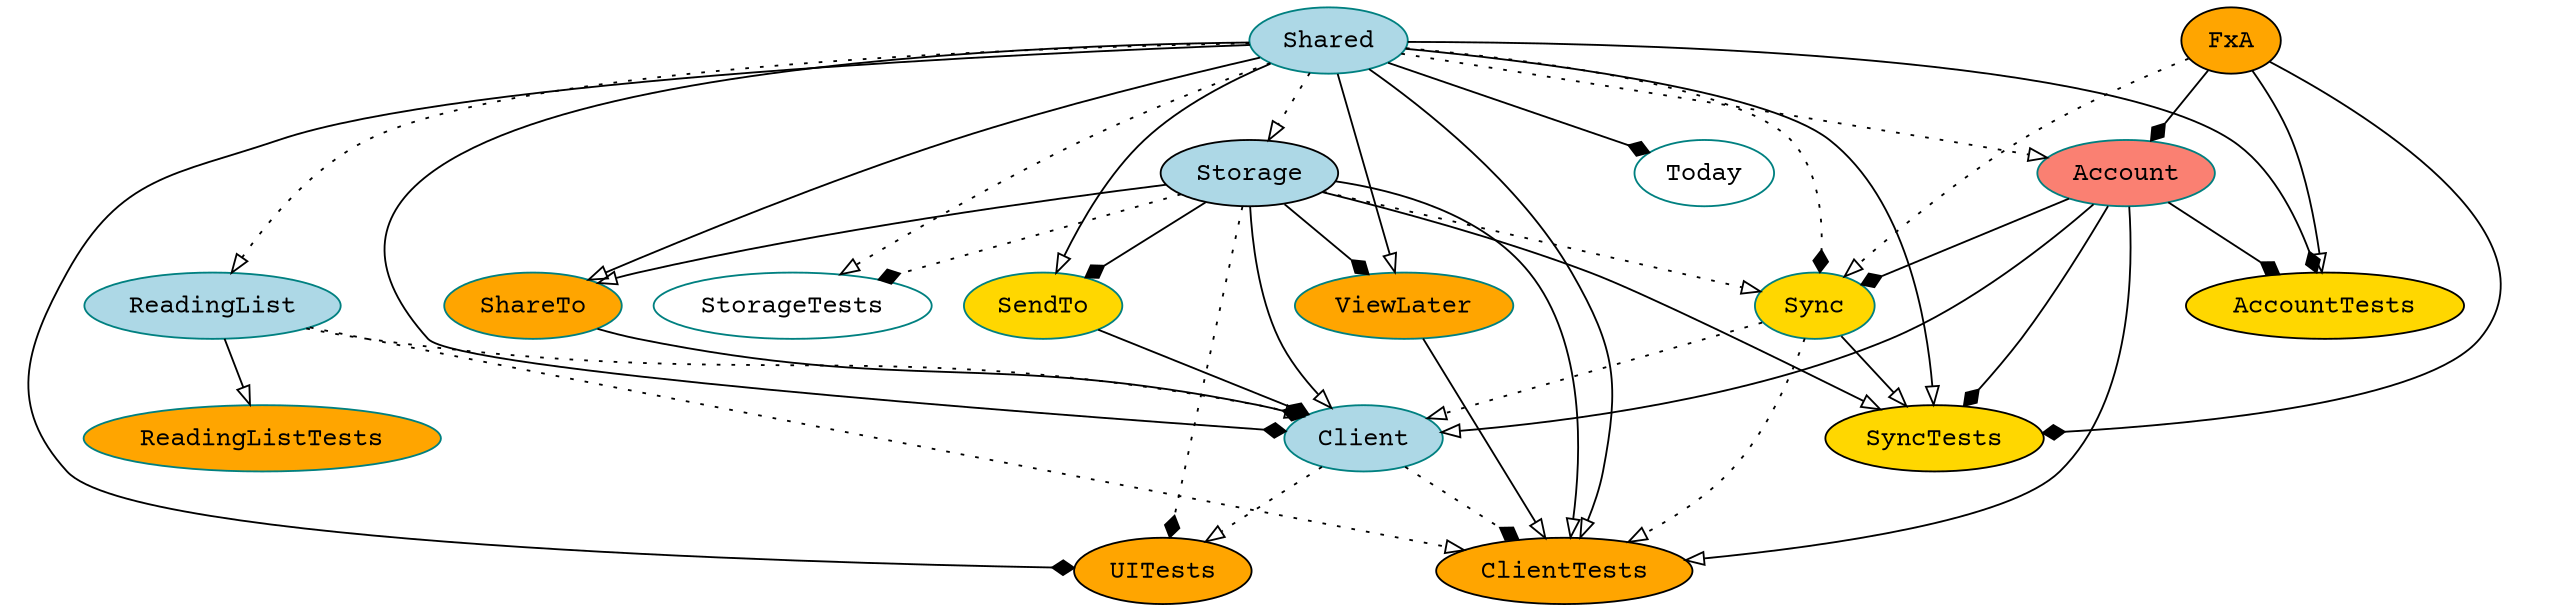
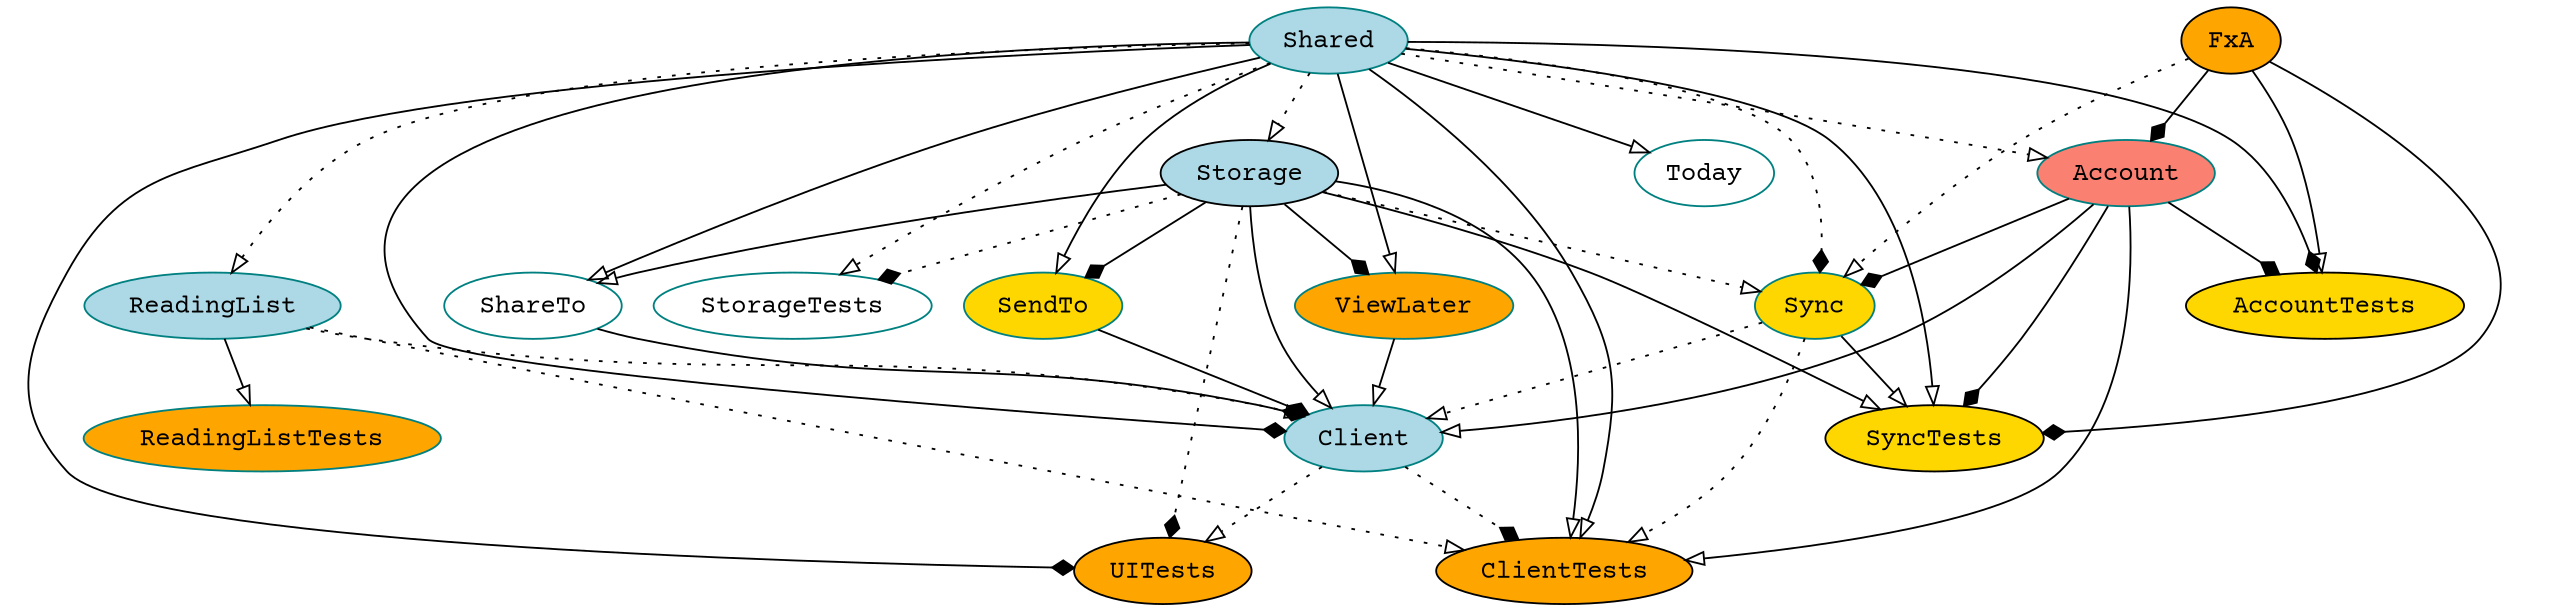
edge "Shared" -> "Today": arrowhead diamond -> onormal
node "ShareTo": fillcolor orange -> white
edge "ViewLater" -> "ClientTests": now "ViewLater" -> "Client"
